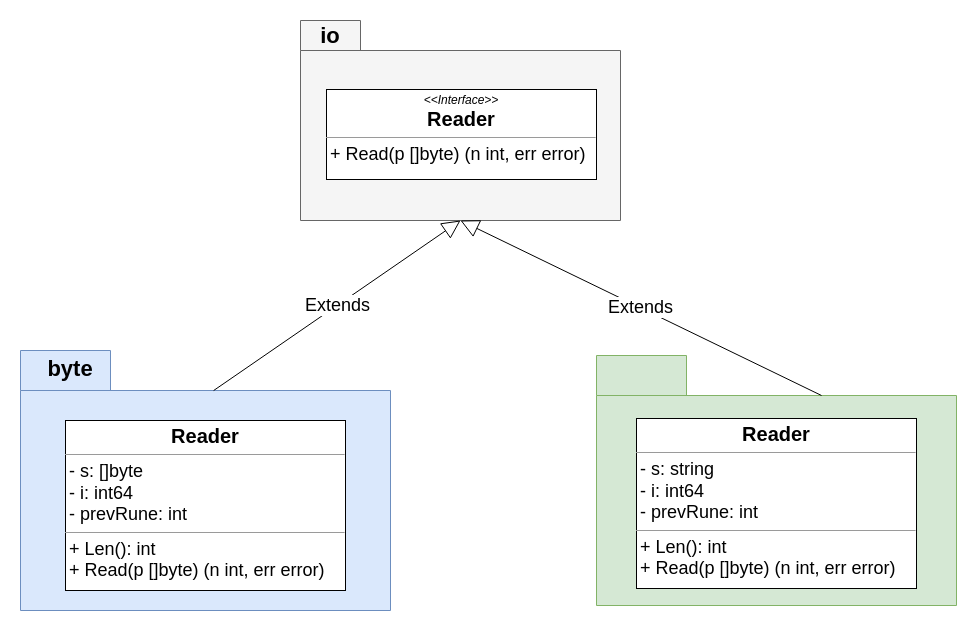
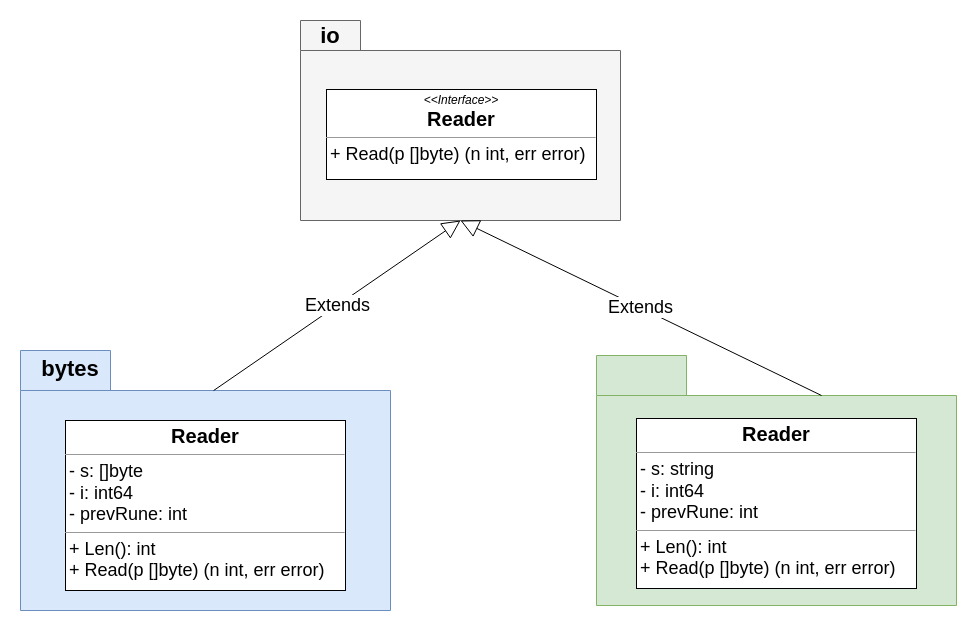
node "byte": label "byte" -> "bytes"
